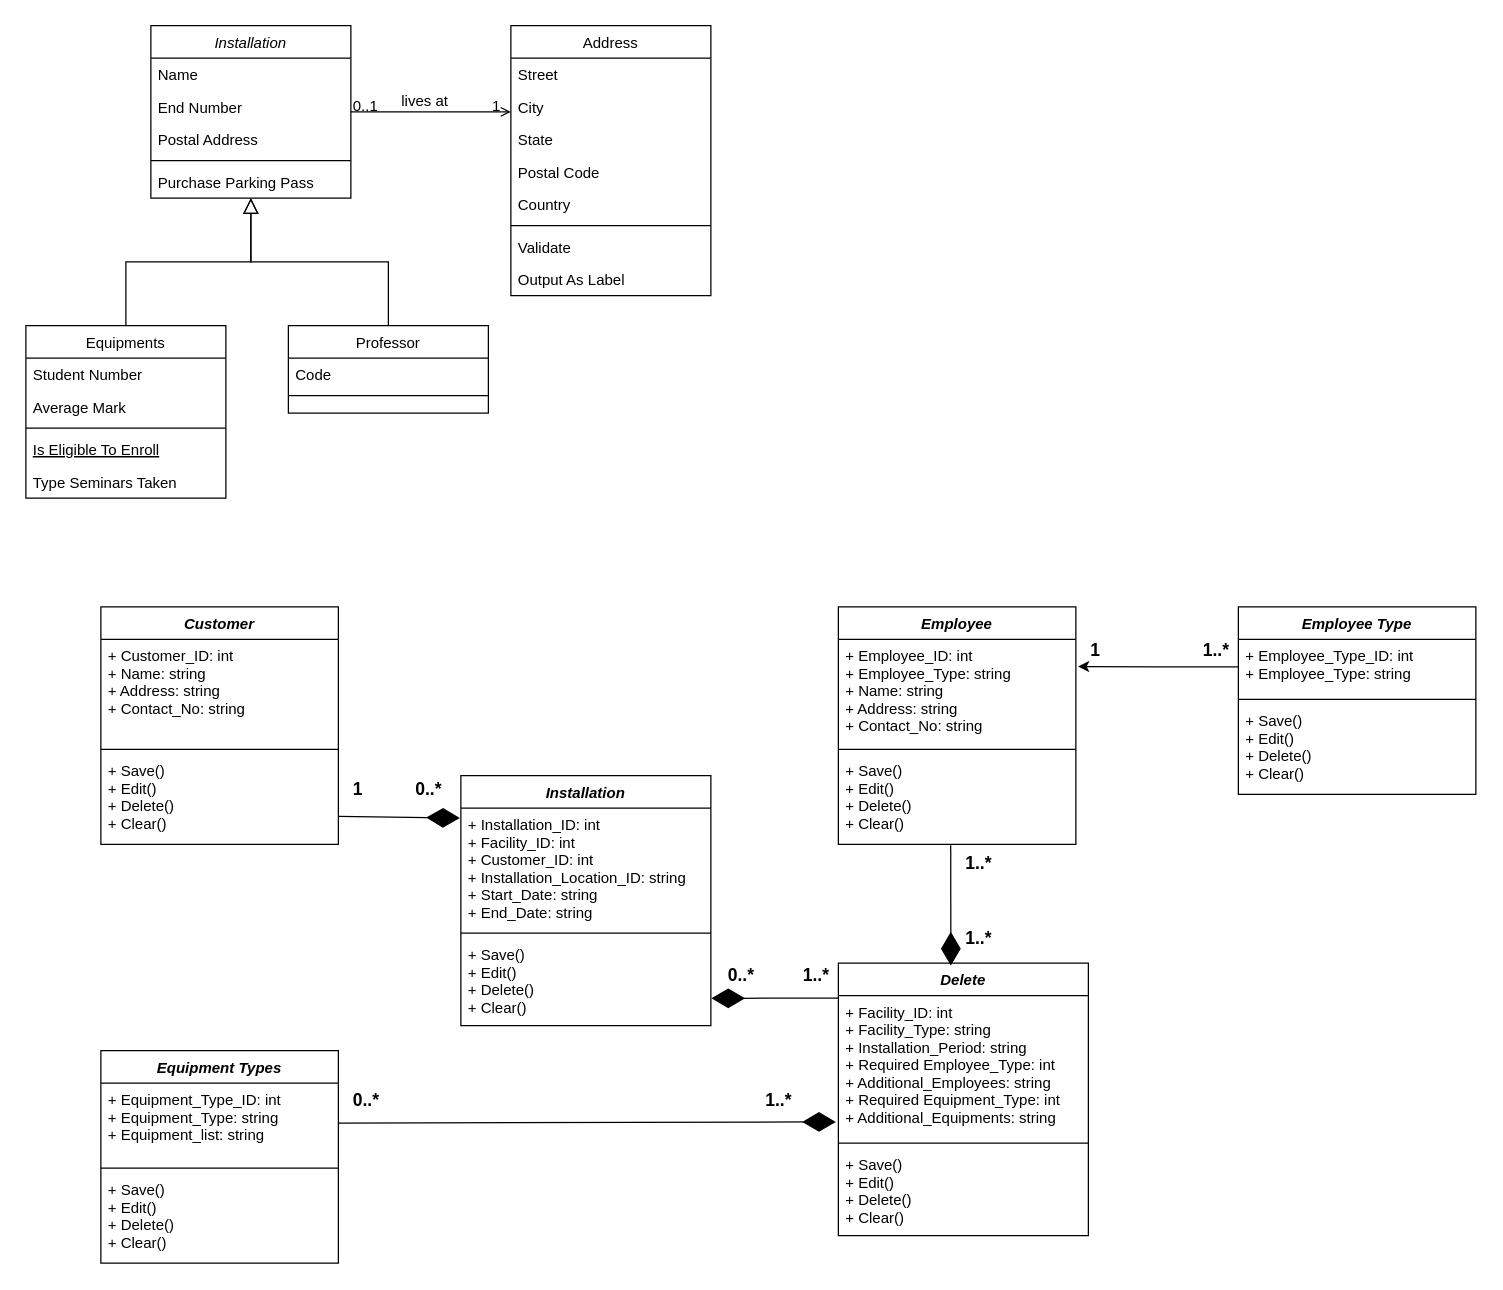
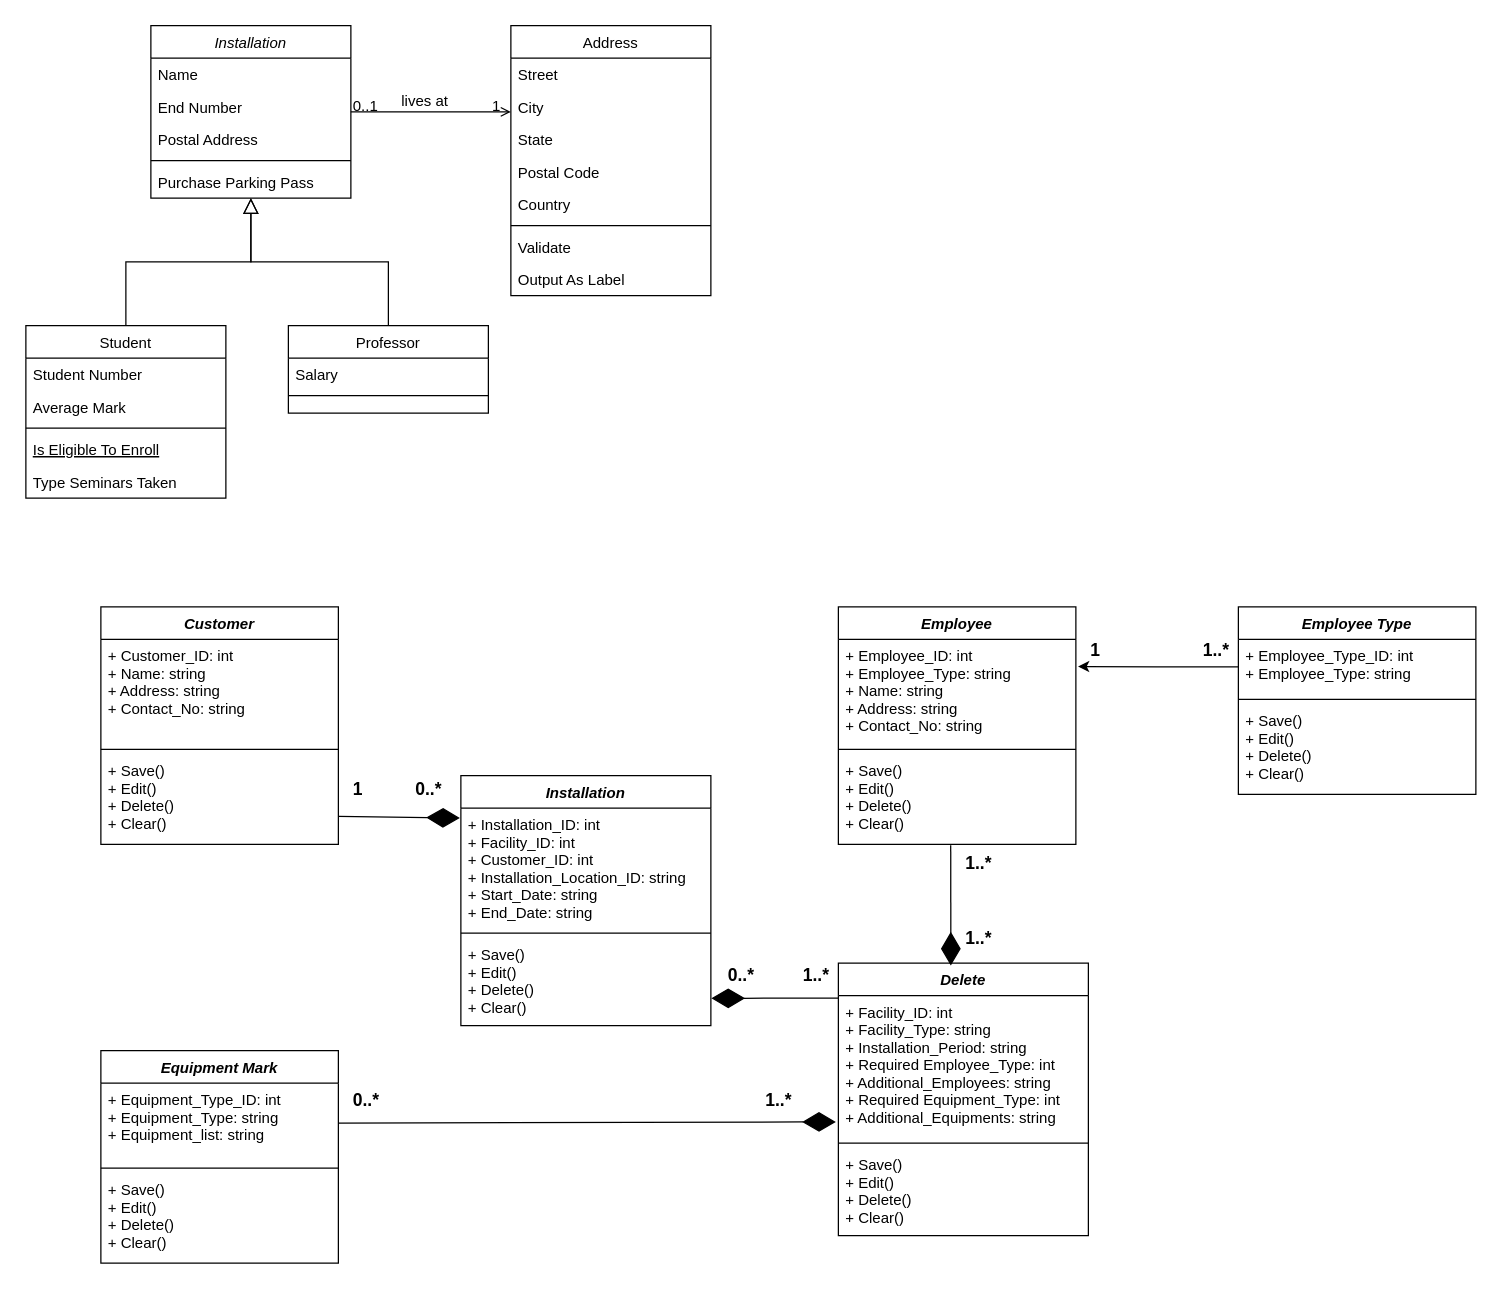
node "Equipments": label "Equipments" -> "Student"
node "Code": label "Code" -> "Salary"
node "Equipment Types": label "Equipment Types" -> "Equipment Mark"
